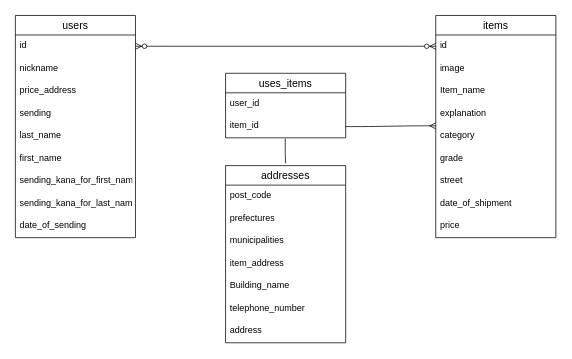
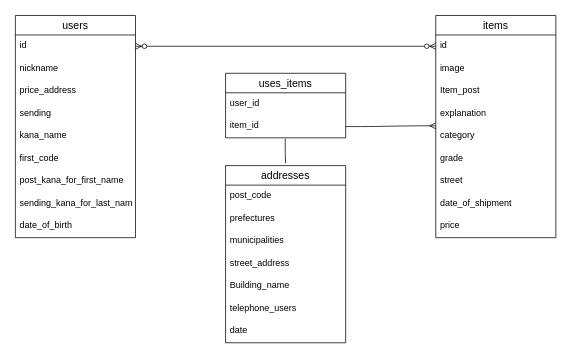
node "Item_name": label "Item_name" -> "Item_post"
node "last_name": label "last_name" -> "kana_name"
node "first_name": label "first_name" -> "first_code"
node "sending_kana_for_first_name": label "sending_kana_for_first_name" -> "post_kana_for_first_name"
node "date_of_sending": label "date_of_sending" -> "date_of_birth"
node "item_address": label "item_address" -> "street_address"
node "telephone_number": label "telephone_number" -> "telephone_users"
node "address": label "address" -> "date"
